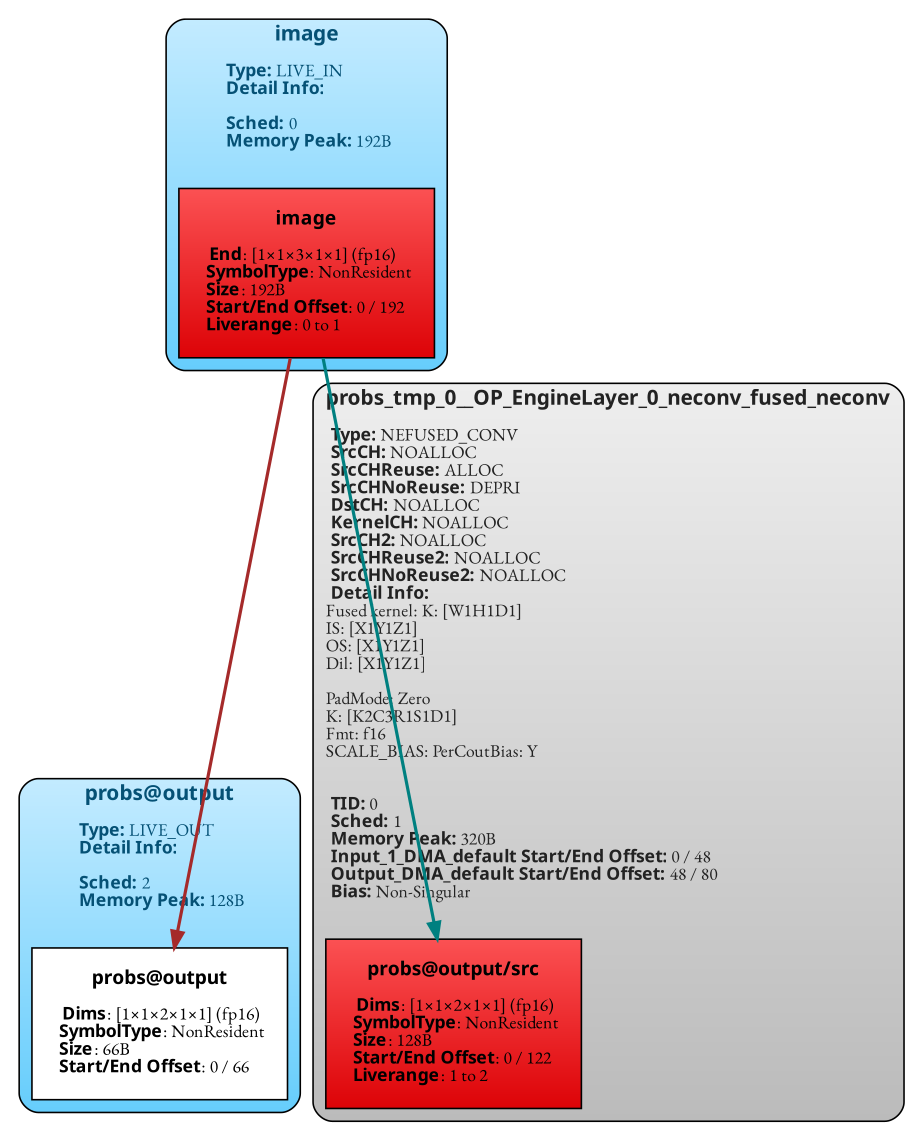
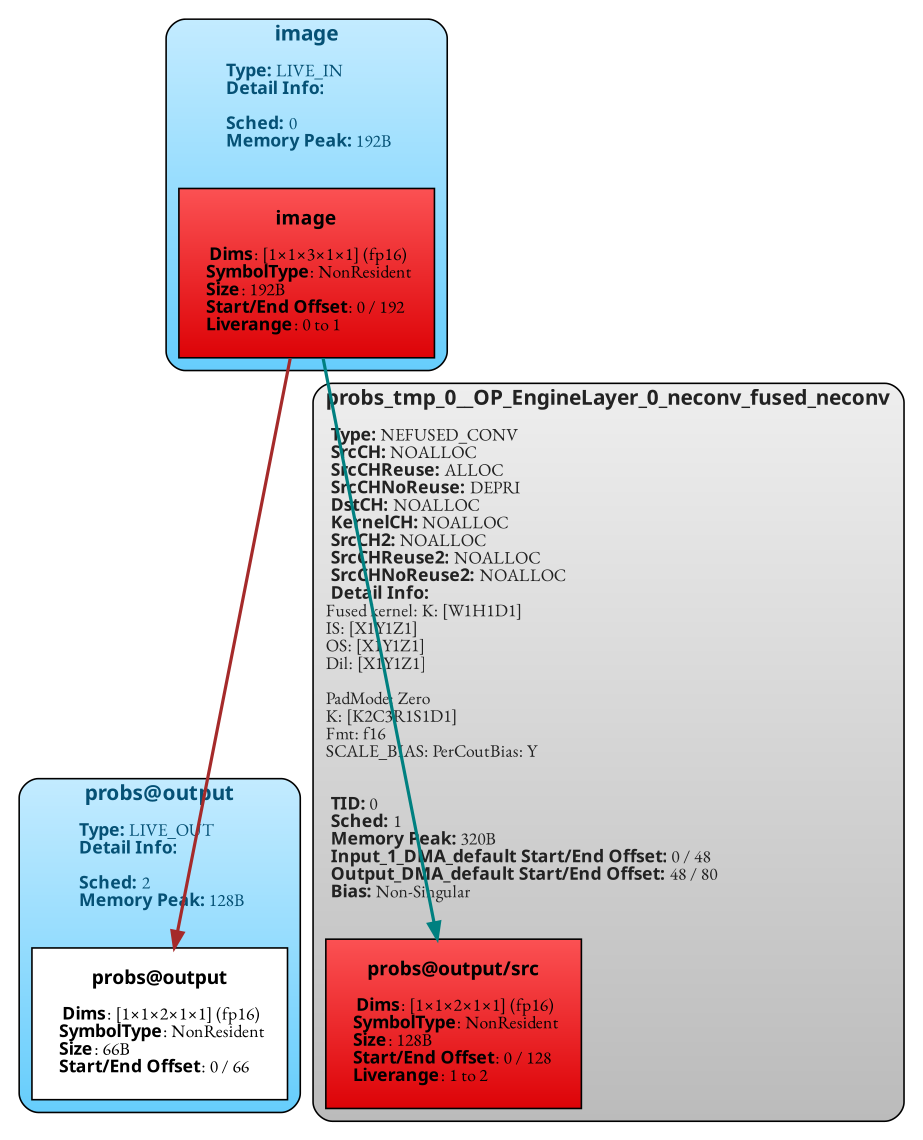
node "image": text "End" -> "Dims"
node "probs@output/src": text ": 0 / 122" -> ": 0 / 128"
